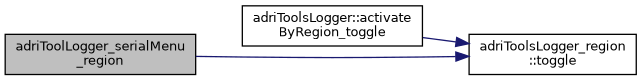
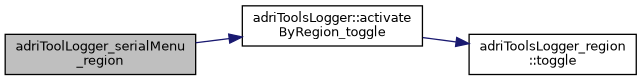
edge "adriToolLogger_serialMenu _region" -> "adriToolsLogger_region ::toggle": now "adriToolLogger_serialMenu _region" -> "adriToolsLogger::activate ByRegion_toggle"
